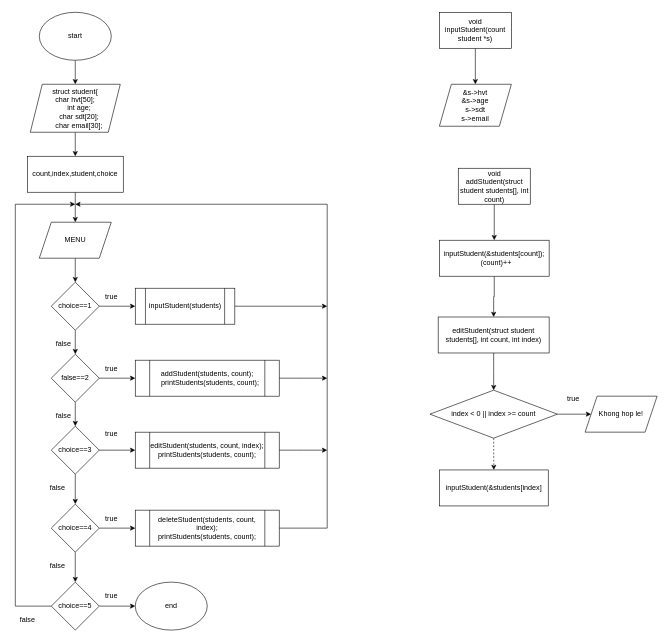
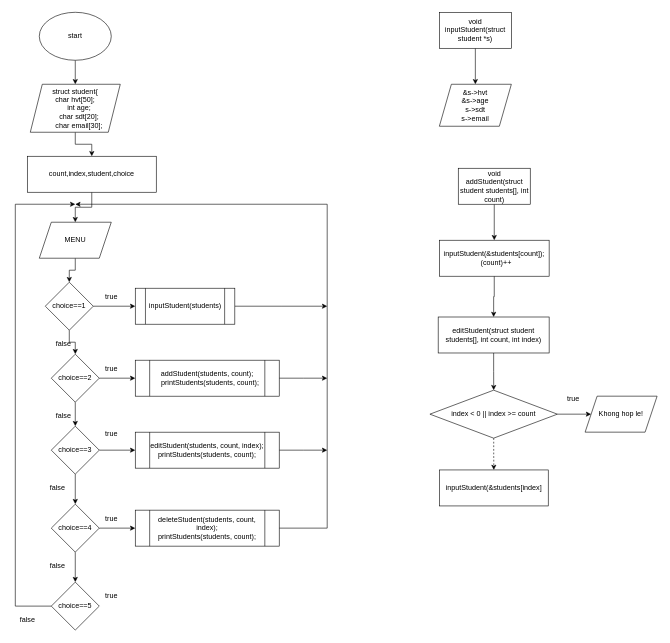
node "void inputStudent(count student *s)": label "void inputStudent(count student *s)" -> "void inputStudent(struct student *s)"
node "count,index,student,choice": size 96x36 -> 129x36
node "choice==1": moved (75, 306) -> (69, 306)
node "false==2": label "false==2" -> "choice==2"
edge "choice==5" -> "end": removed
node "end": removed
